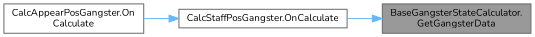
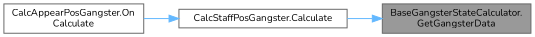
node "CalcStaffPosGangster.OnCalculate": label "CalcStaffPosGangster.OnCalculate" -> "CalcStaffPosGangster.Calculate"
